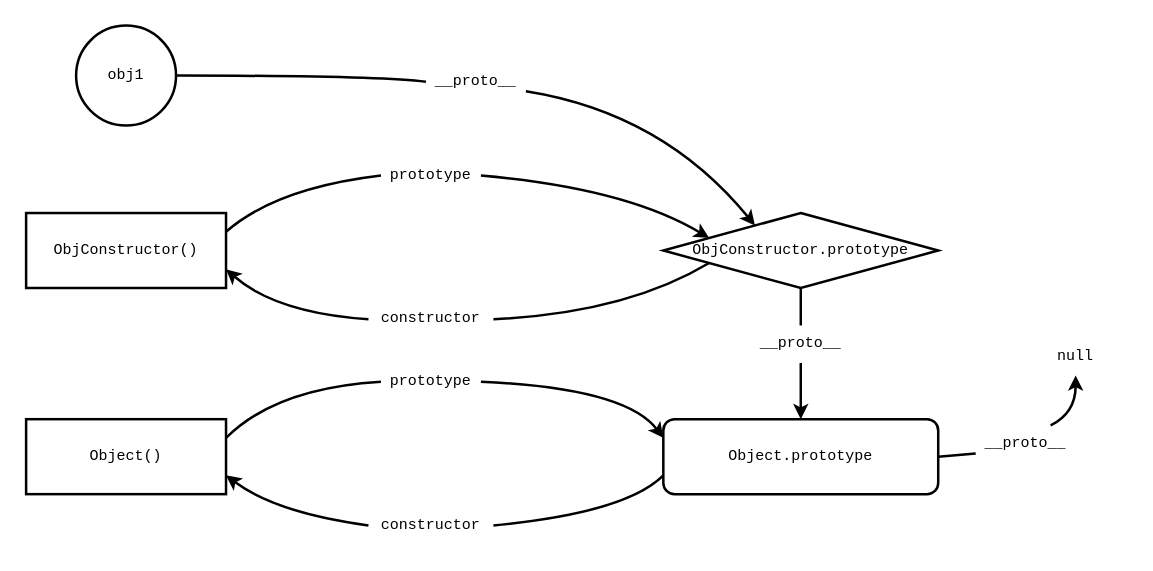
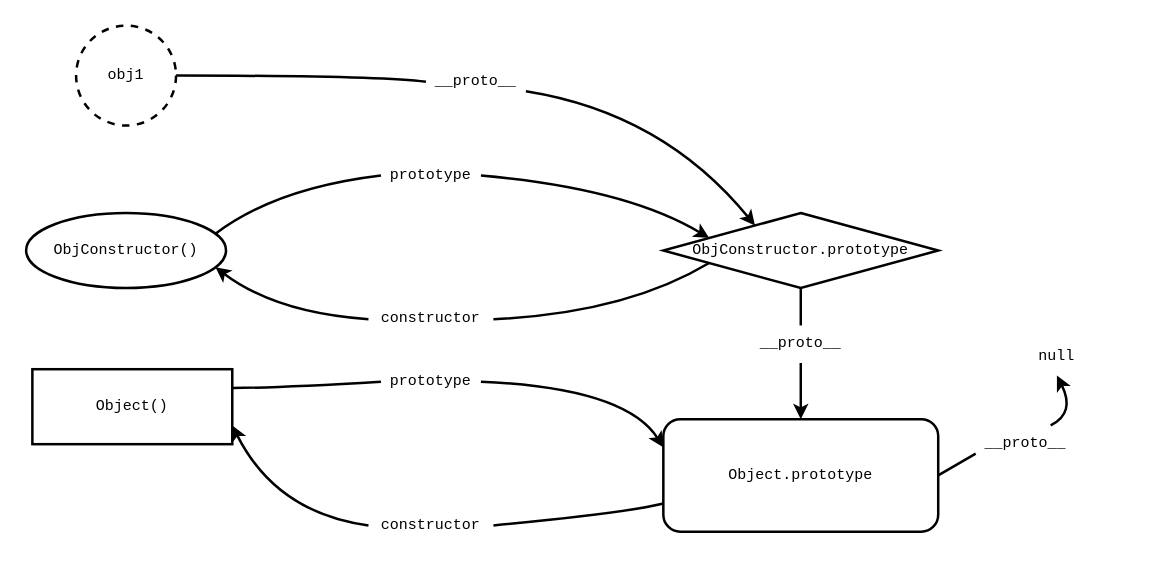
node "obj1": style solid -> dashed
node "ObjConstructor()": shape rectangle -> ellipse
node "null": moved (1076, 357) -> (1057, 357)
node "Object()": moved (126, 457) -> (132, 407)
node "Object.prototype": size 275x75 -> 275x113
